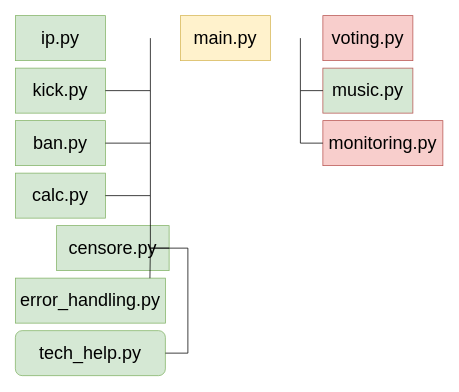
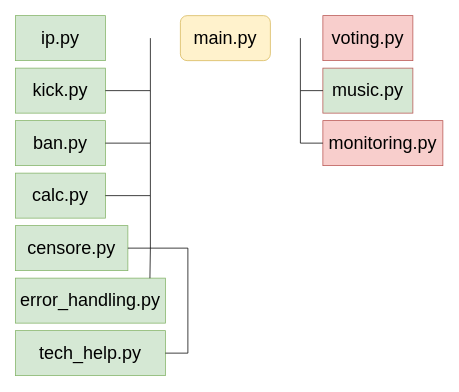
node "main.py": shape rectangle -> rounded rectangle
node "censore.py": moved (113, 248) -> (72, 248)
node "tech_help.py": shape rounded rectangle -> rectangle
